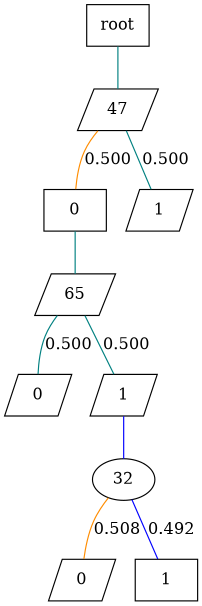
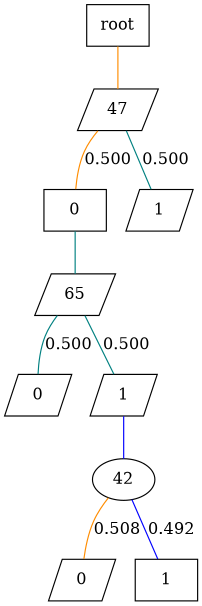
edge "root" -- "47": color teal -> darkorange
node "32": label "32" -> "42"
